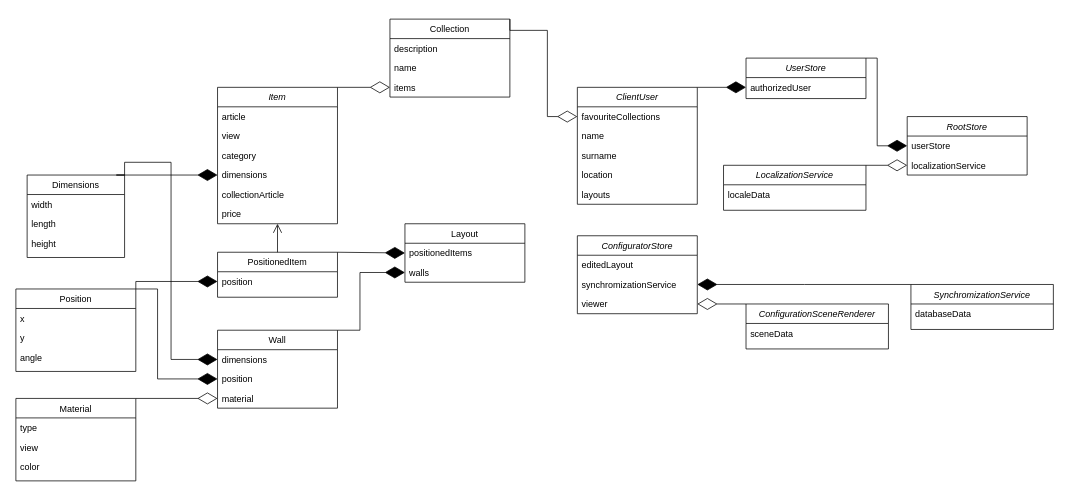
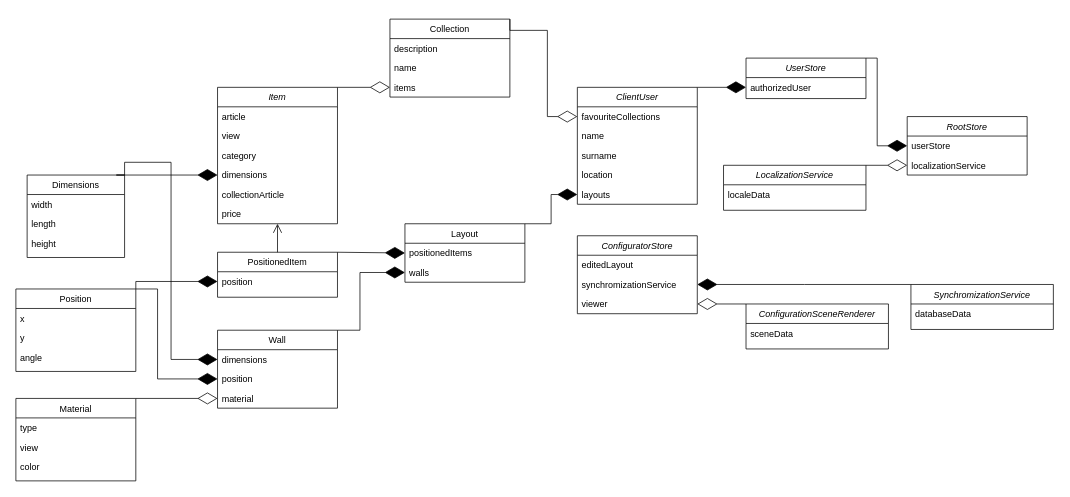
edge "Layout" -> "layouts": added
